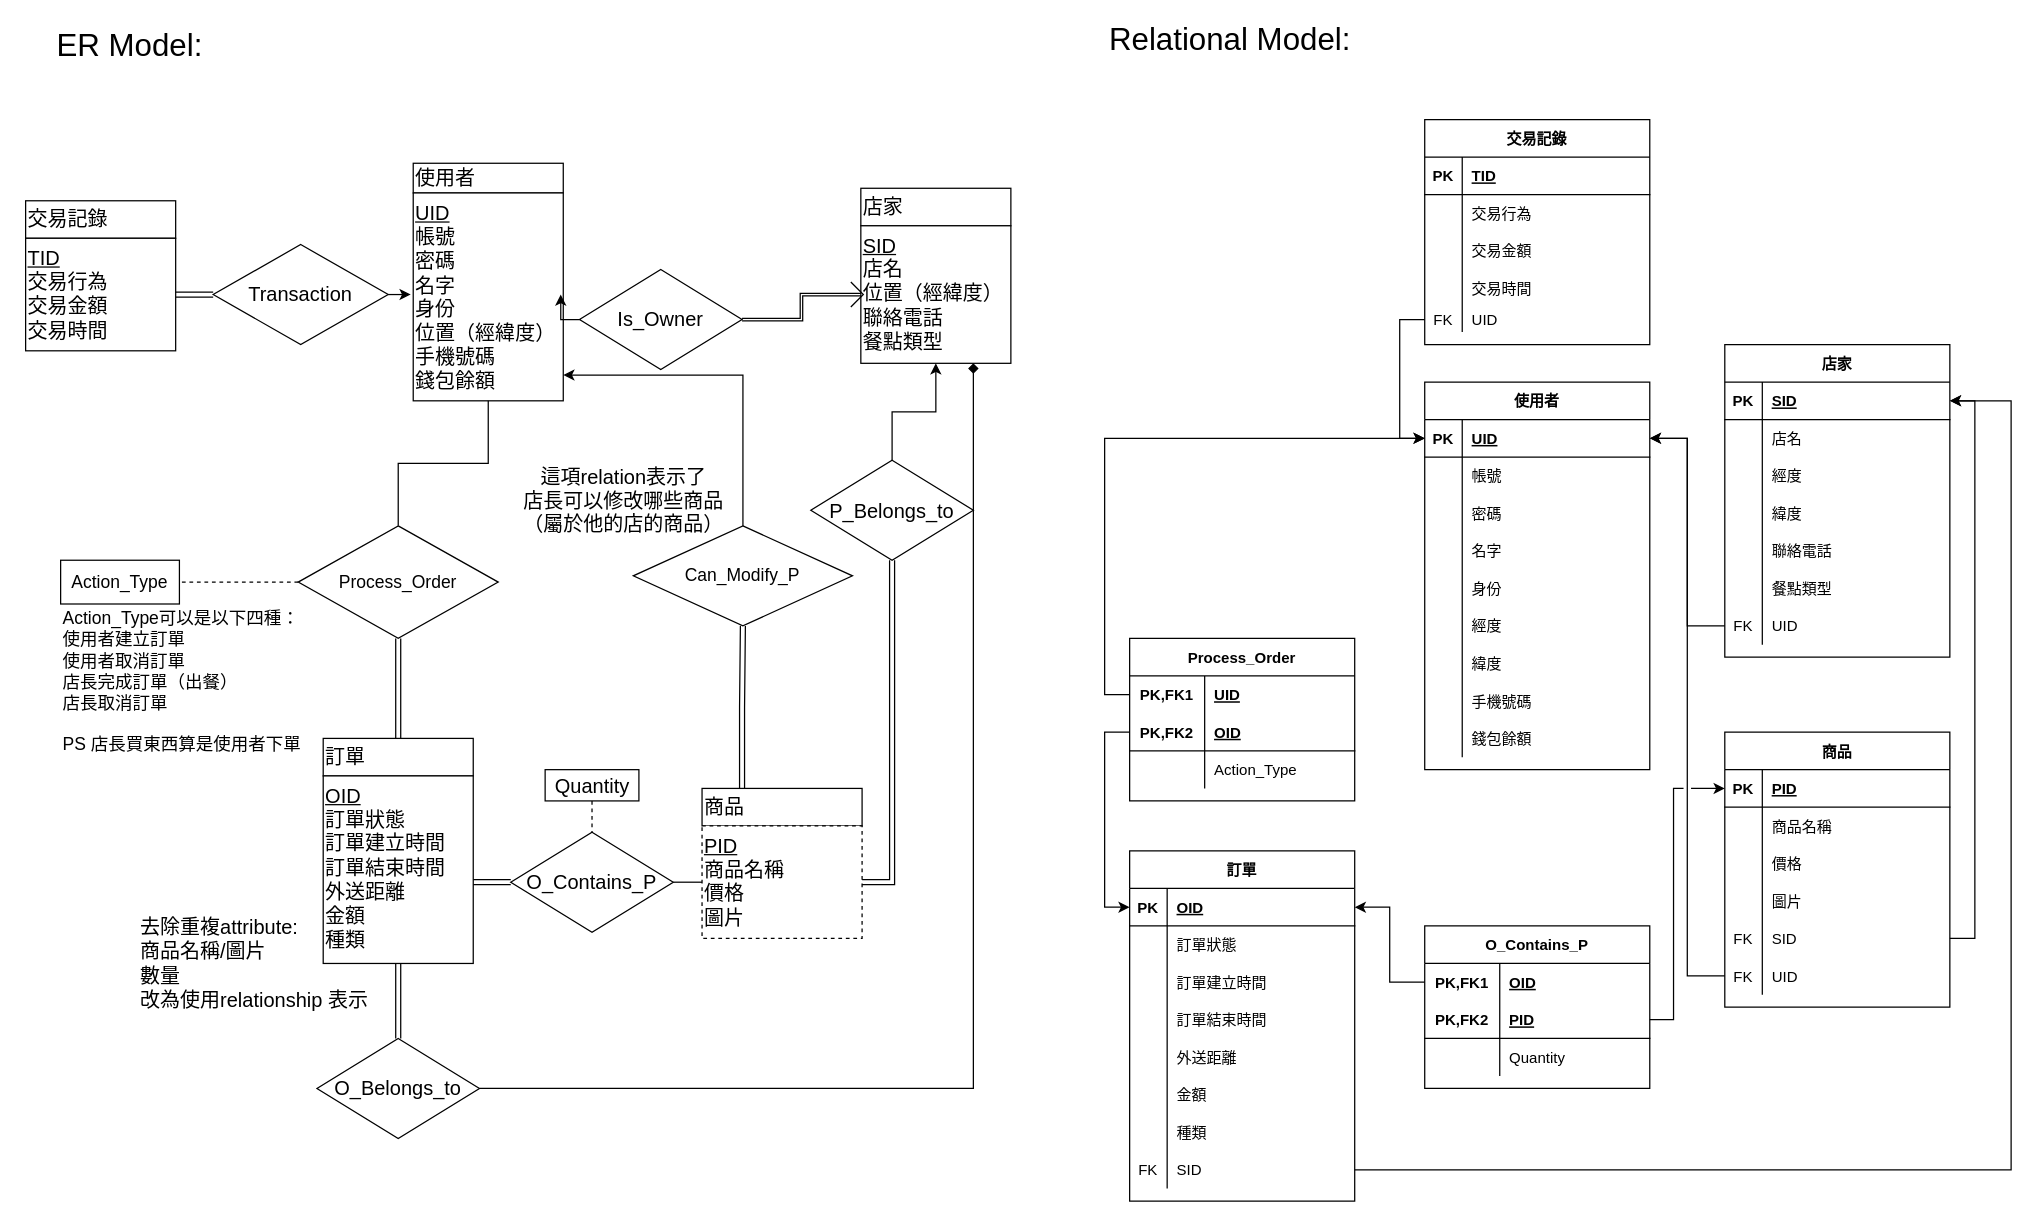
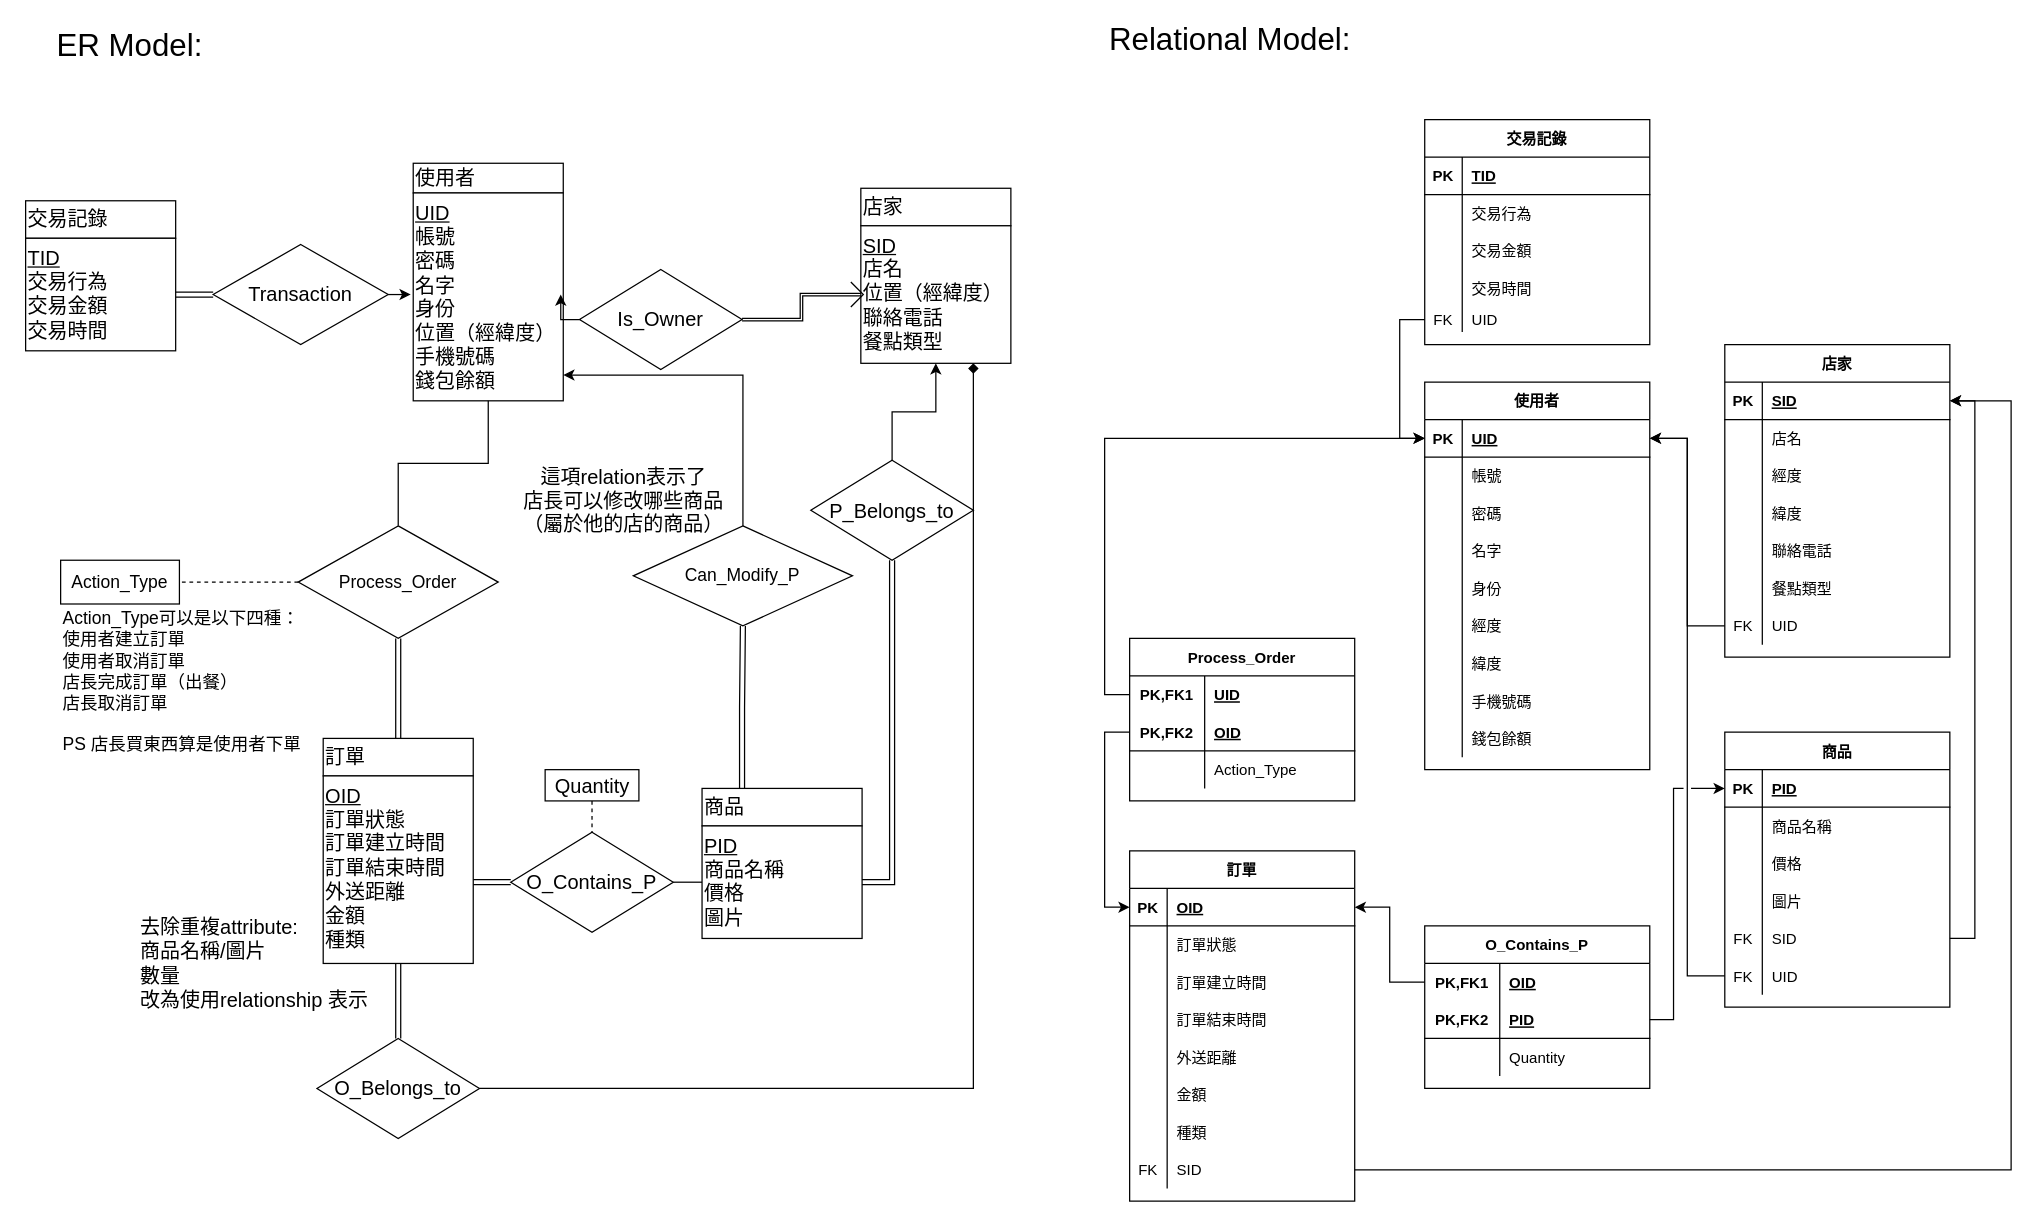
node "PID 商品名稱 價格 圖片": style dashed -> solid
